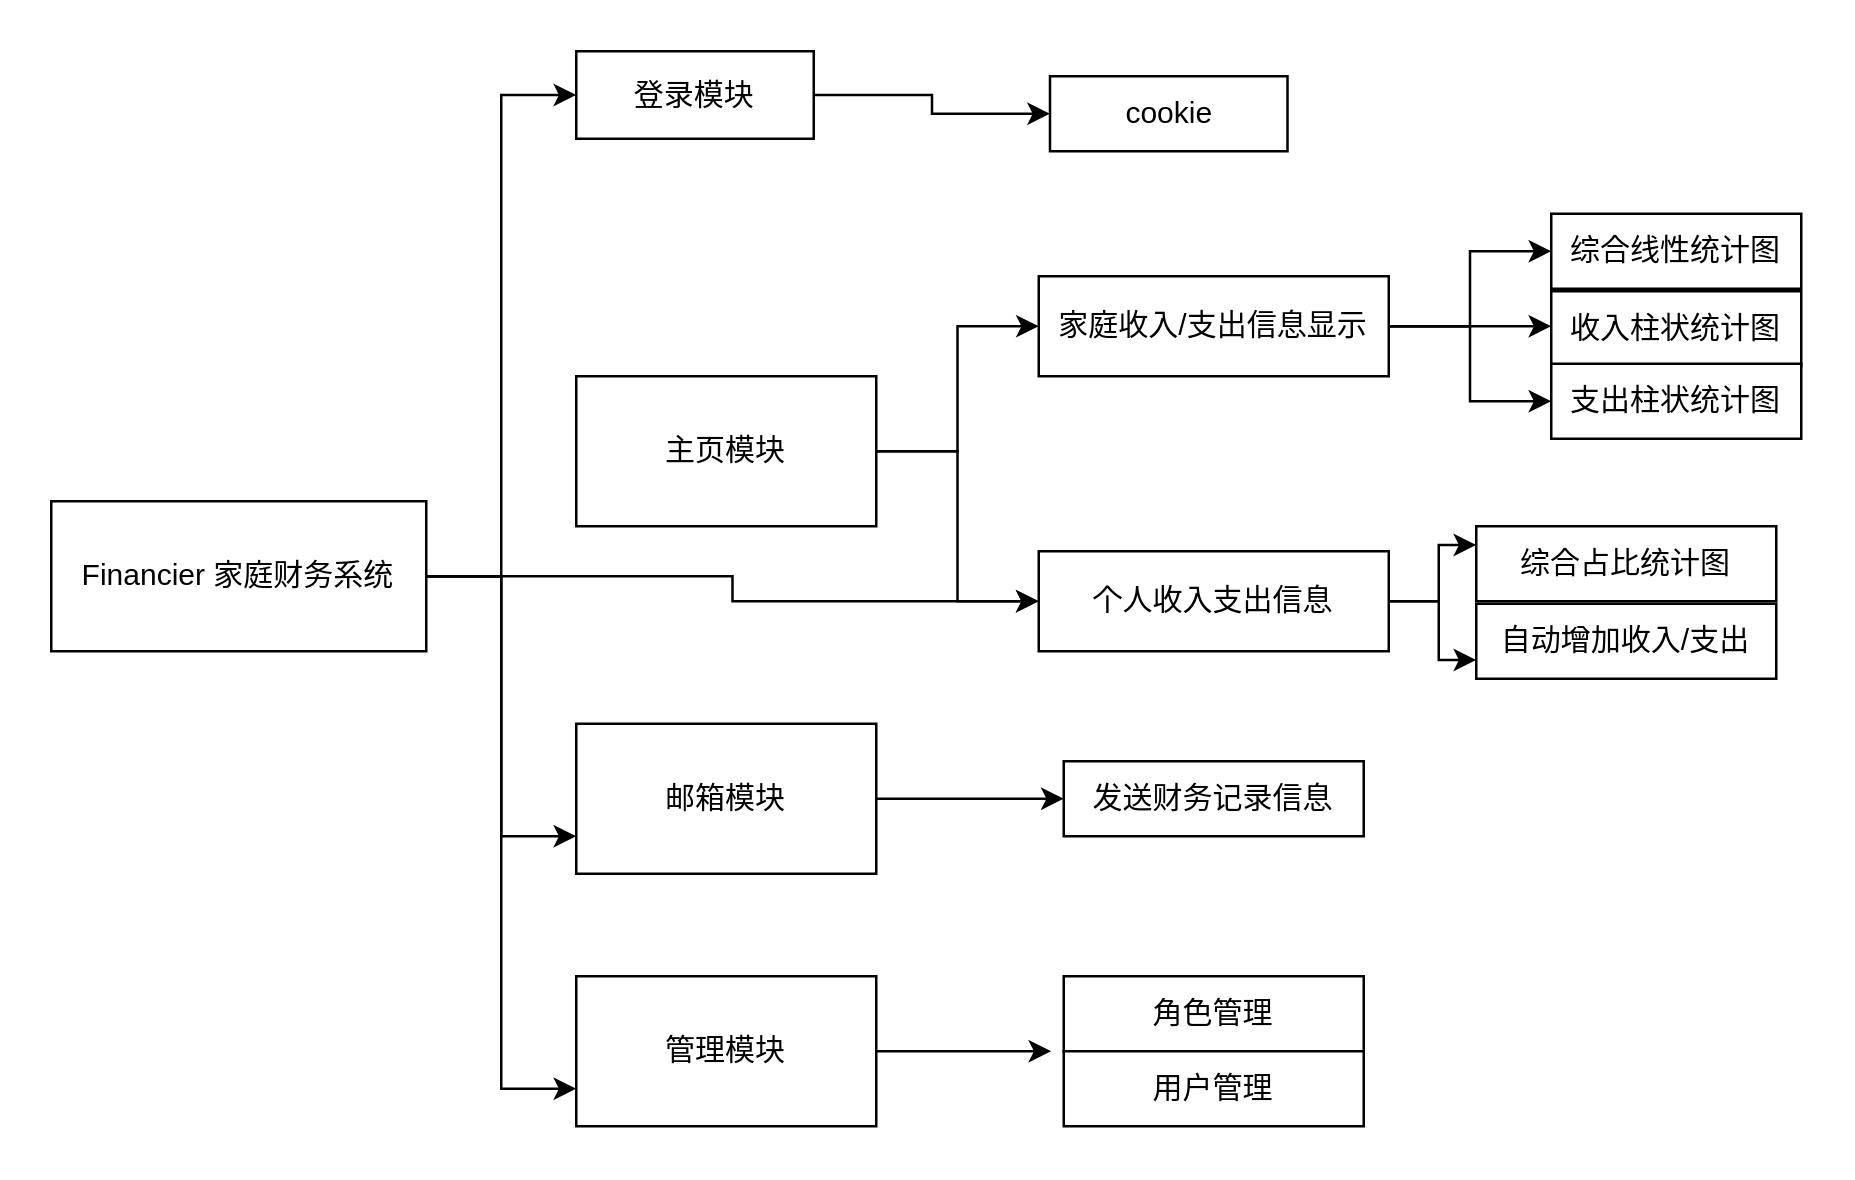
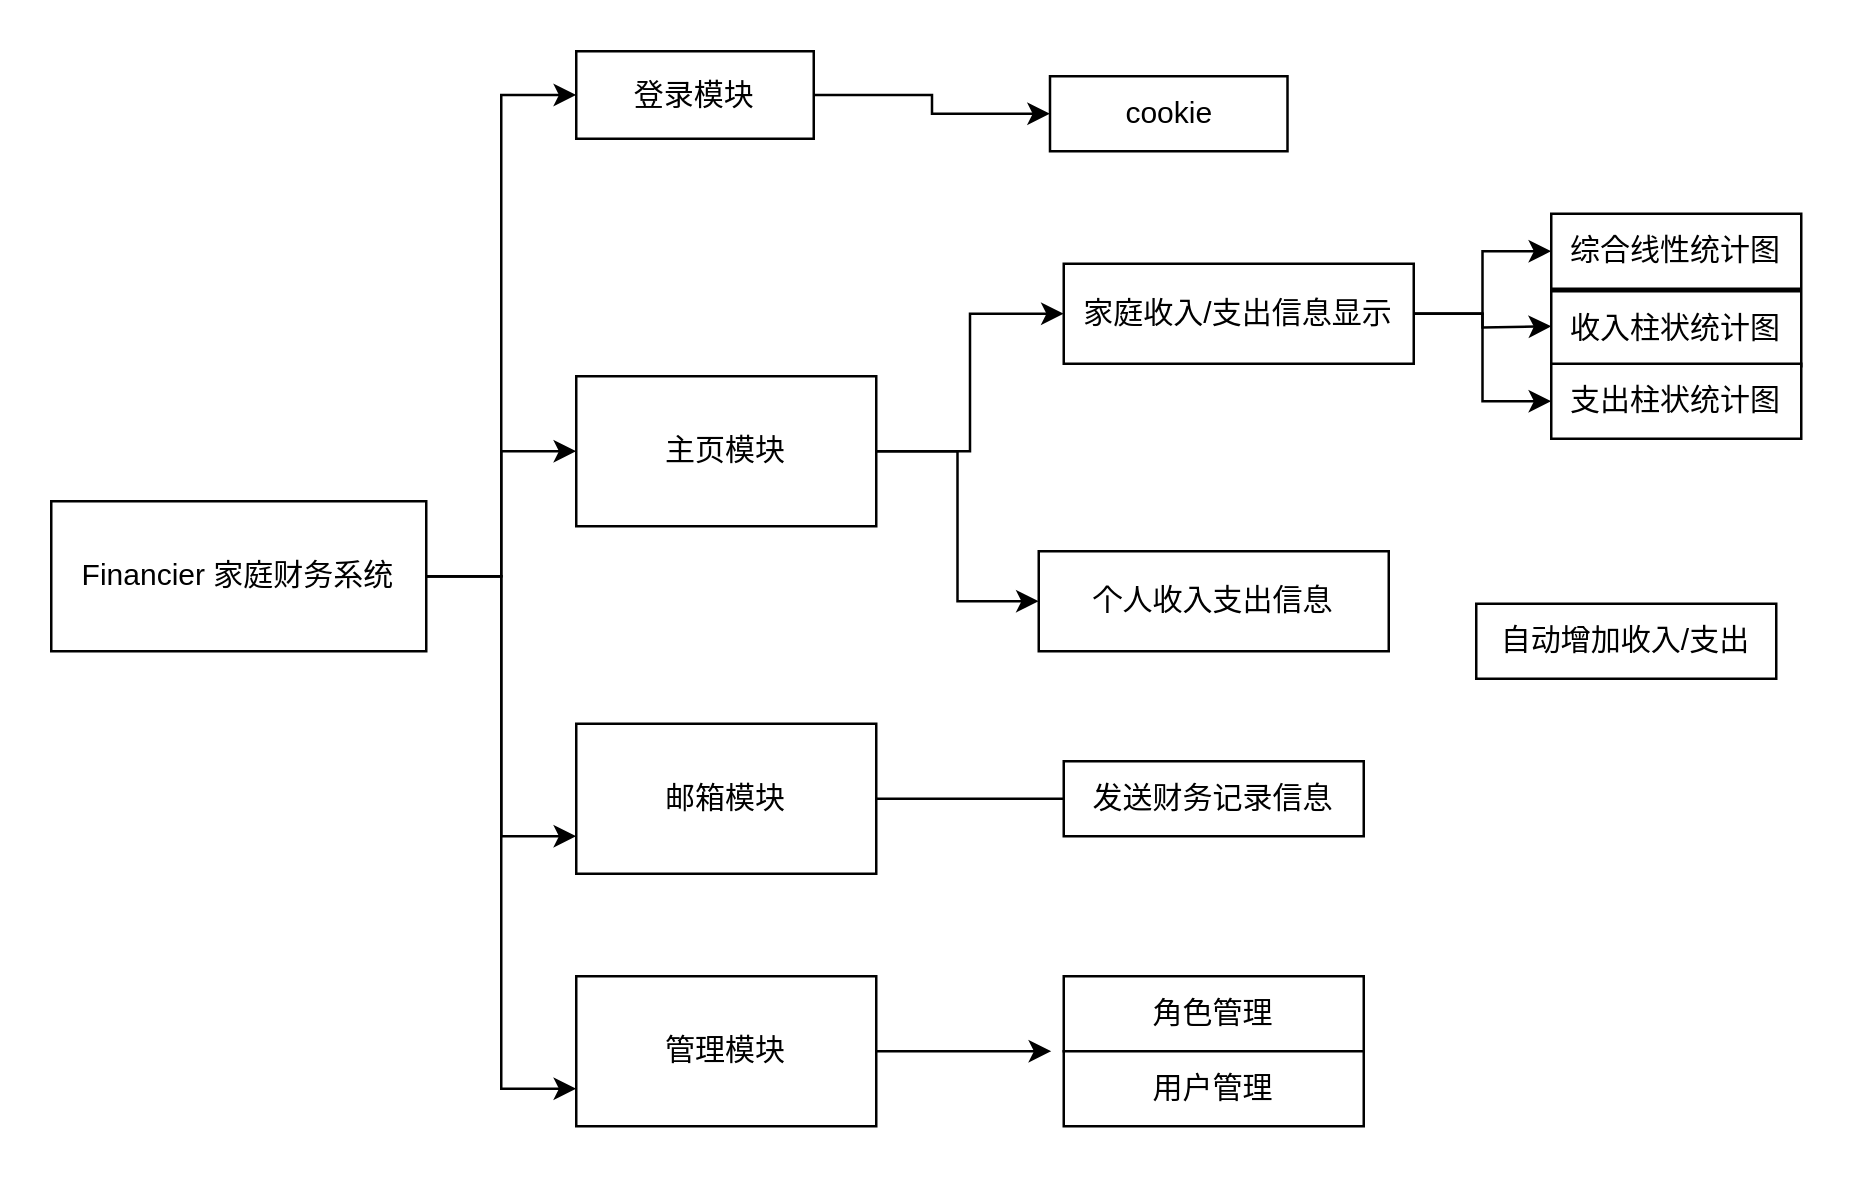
node "家庭收入/支出信息显示": moved (1214, 326) -> (1239, 314)
edge "个人收入支出信息" -> "综合占比统计图": removed
node "综合占比统计图": removed
edge "Financier 家庭财务系统" -> "个人收入支出信息": now "Financier 家庭财务系统" -> "主页模块"
edge "个人收入支出信息" -> "自动增加收入/支出": removed
edge "邮箱模块" -> "发送财务记录信息": arrowhead classic -> none
